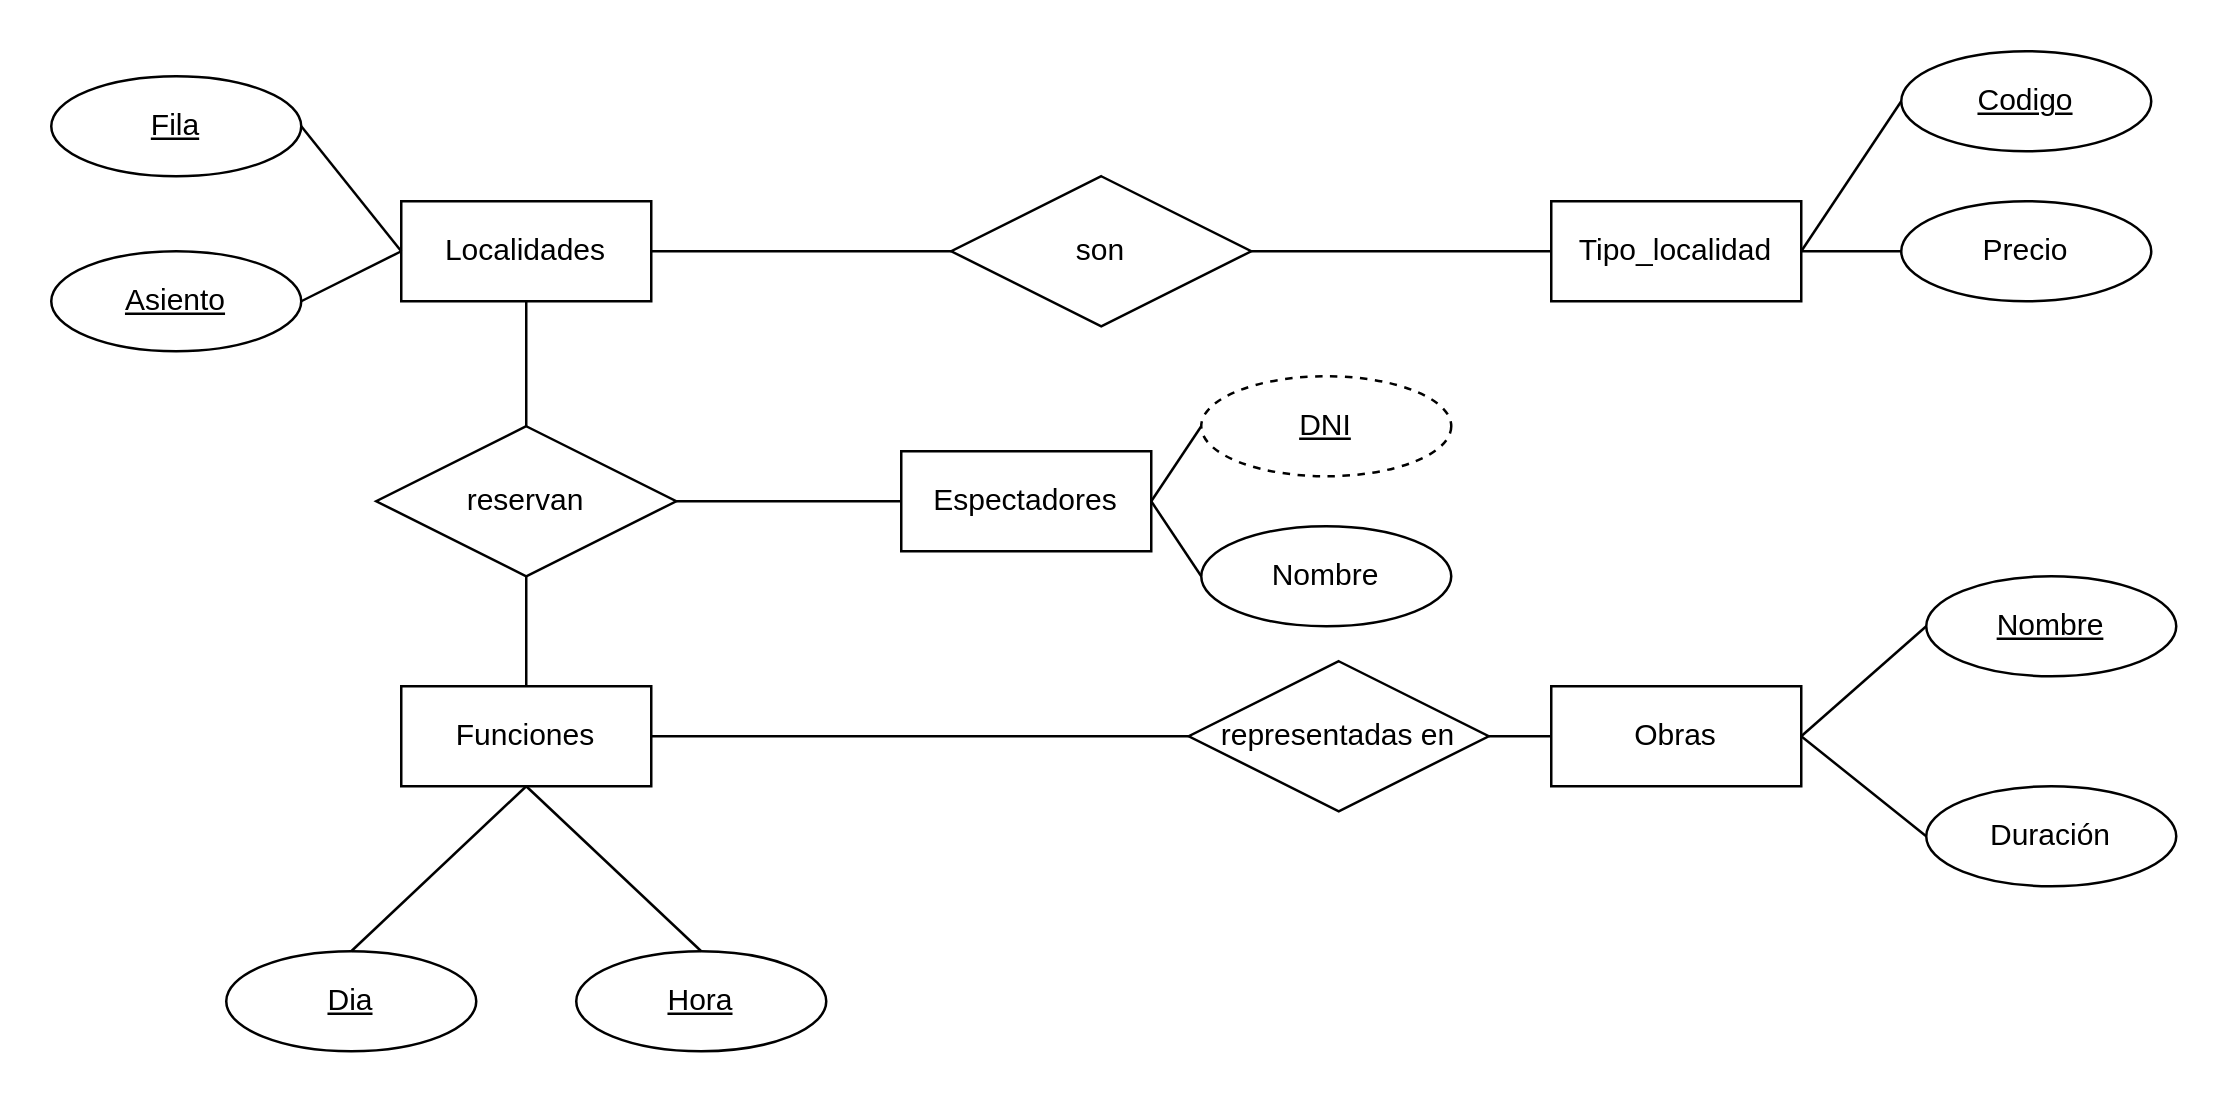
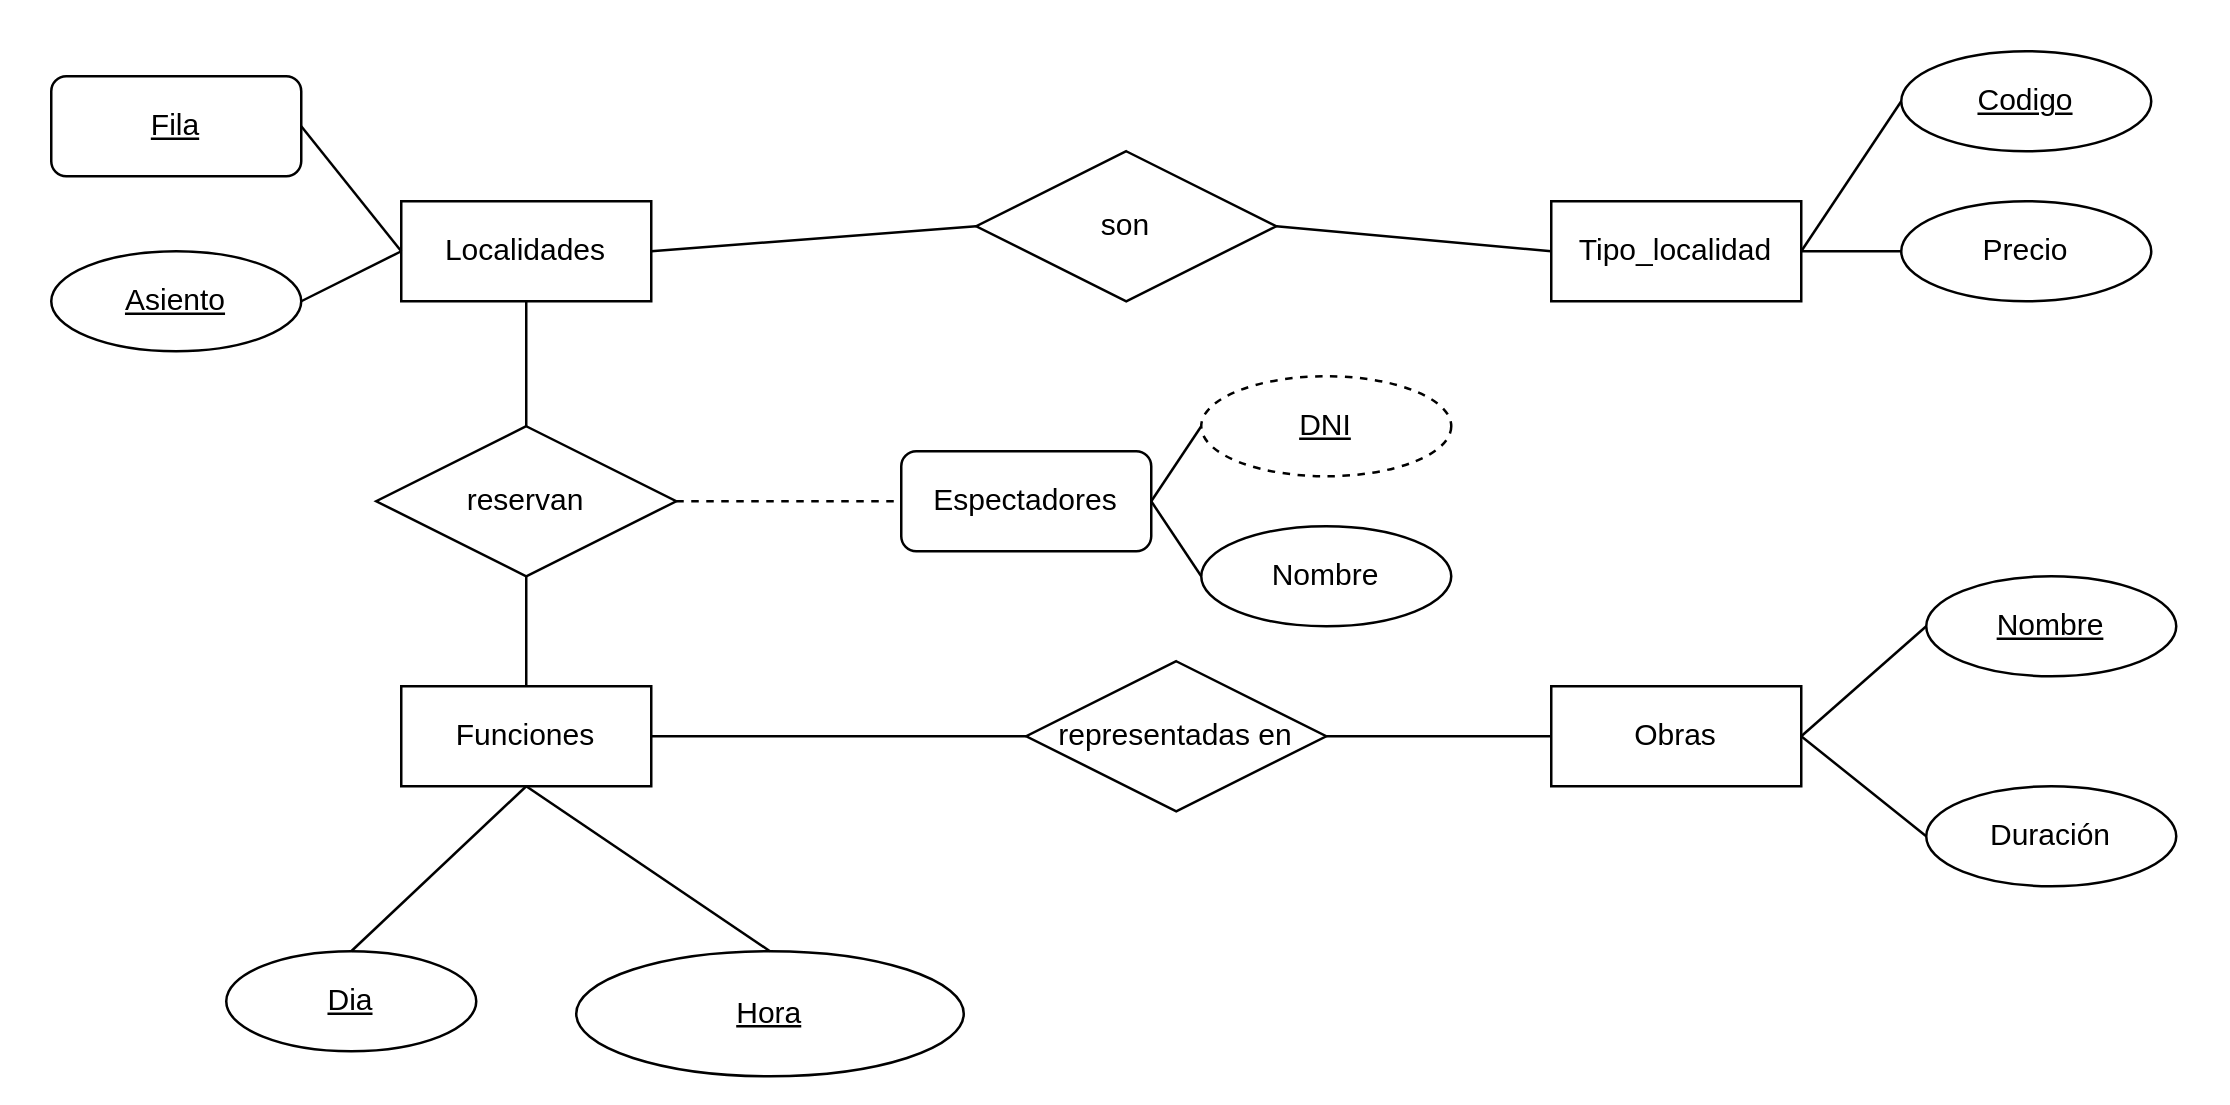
node "Fila": shape ellipse -> rounded rectangle
node "son": moved (1101, 251) -> (1126, 226)
edge "reservan" -- "Espectadores": style solid -> dashed
node "Espectadores": shape rectangle -> rounded rectangle
node "representadas en": moved (1339, 736) -> (1176, 736)
node "Hora": size 250x100 -> 388x125
